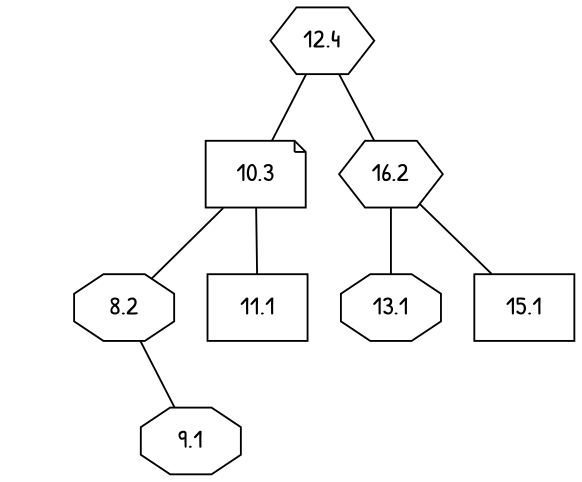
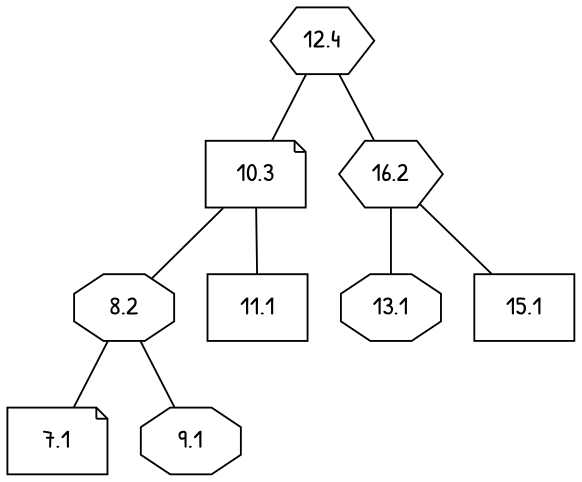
node "7.1": added
